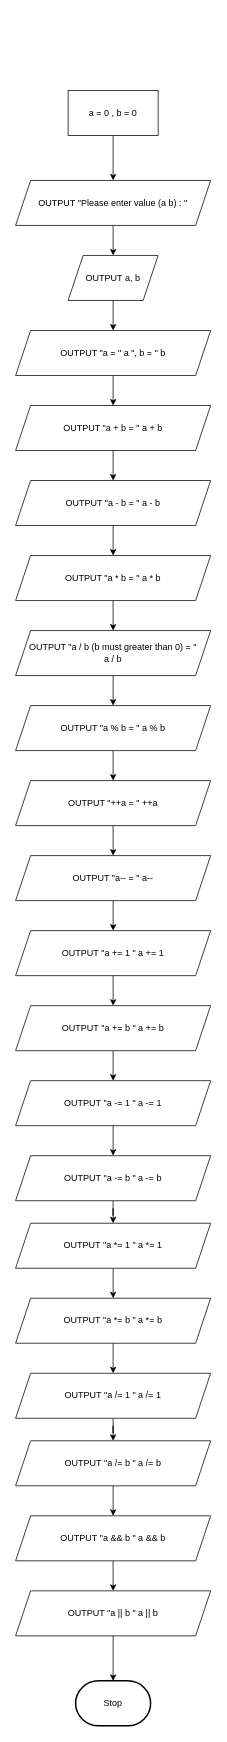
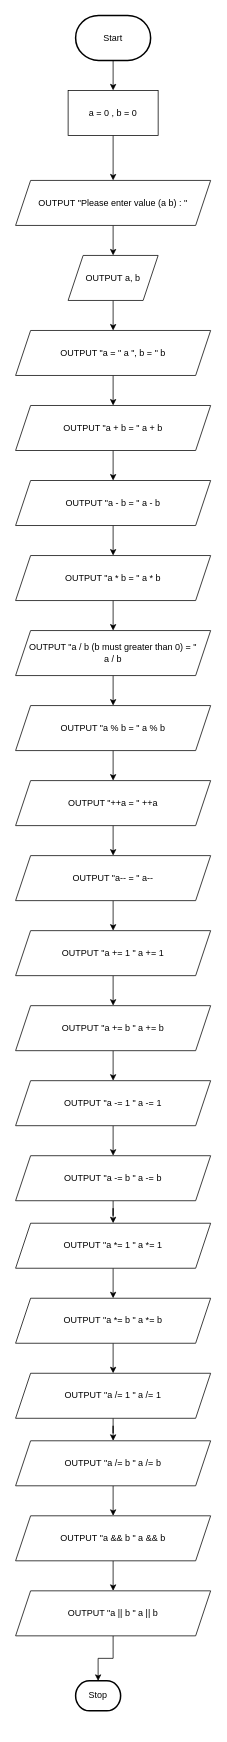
node "Start": added
edge "Start" -> "a = 0 , b = 0": added
node "Stop": size 75x45 -> 45x30
